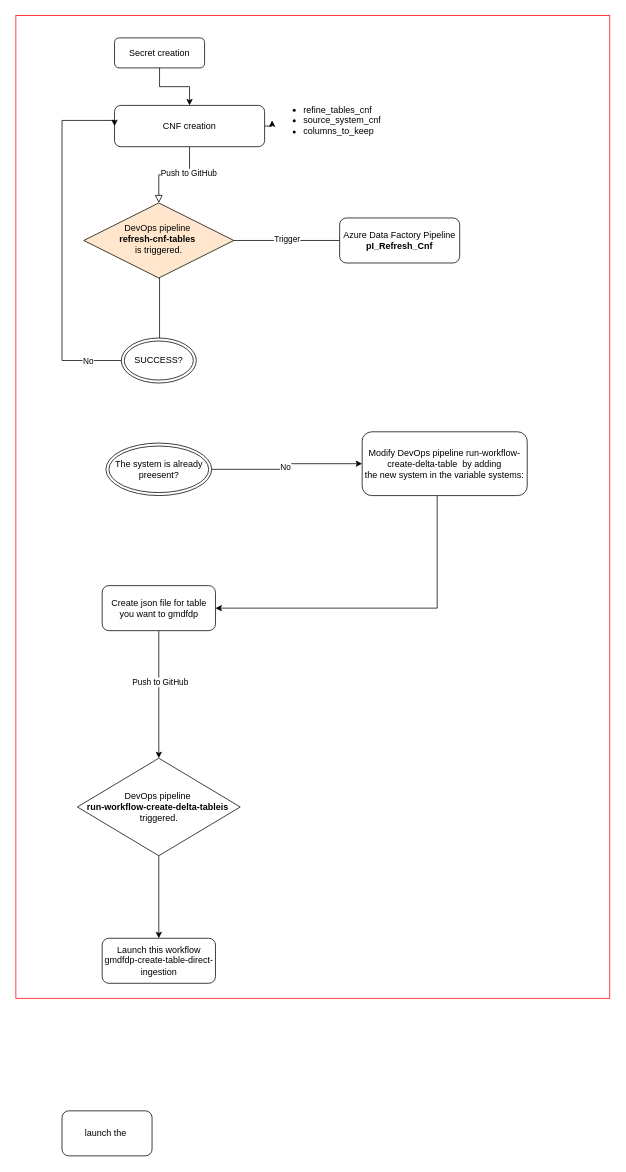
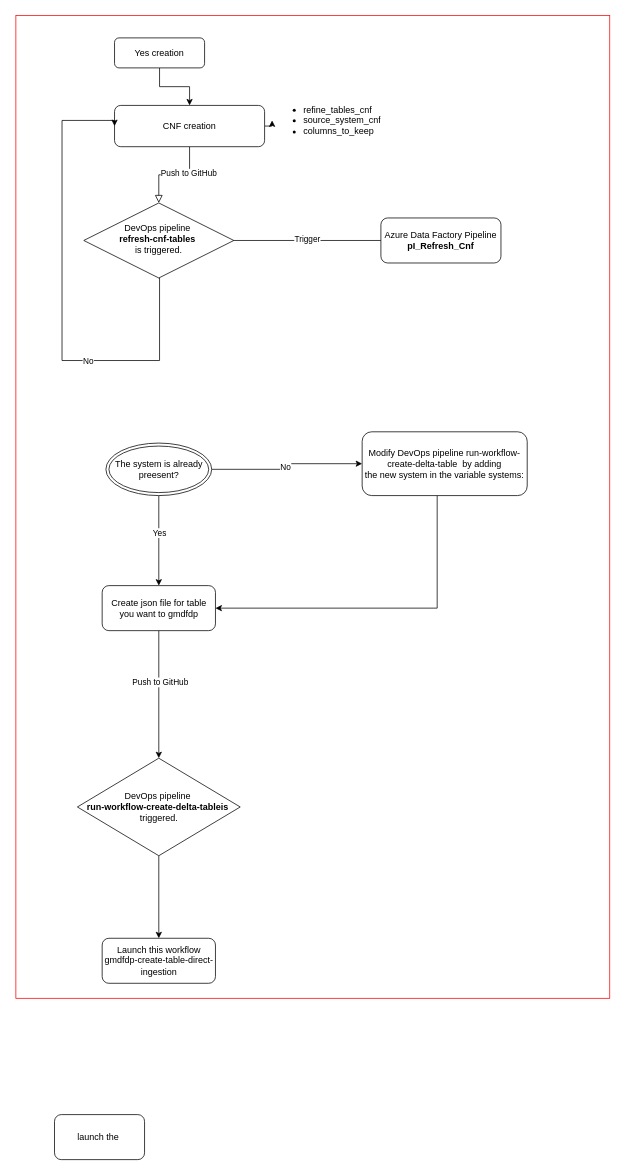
node "Secret creation": label "Secret creation" -> "Yes creation"
node "DevOps pipeline refresh-cnf-tables is triggered.": fillcolor #ffe6cc -> #ffffff
node "Azure Data Factory Pipeline pI_Refresh_Cnf": moved (399, 240) -> (441, 240)
node "SUCCESS?": removed
edge "The system is already preesent?" -> "Create json file for table you want to gmdfdp": added, label "Yes"
node "launch the": moved (107, 1133) -> (99, 1137)
